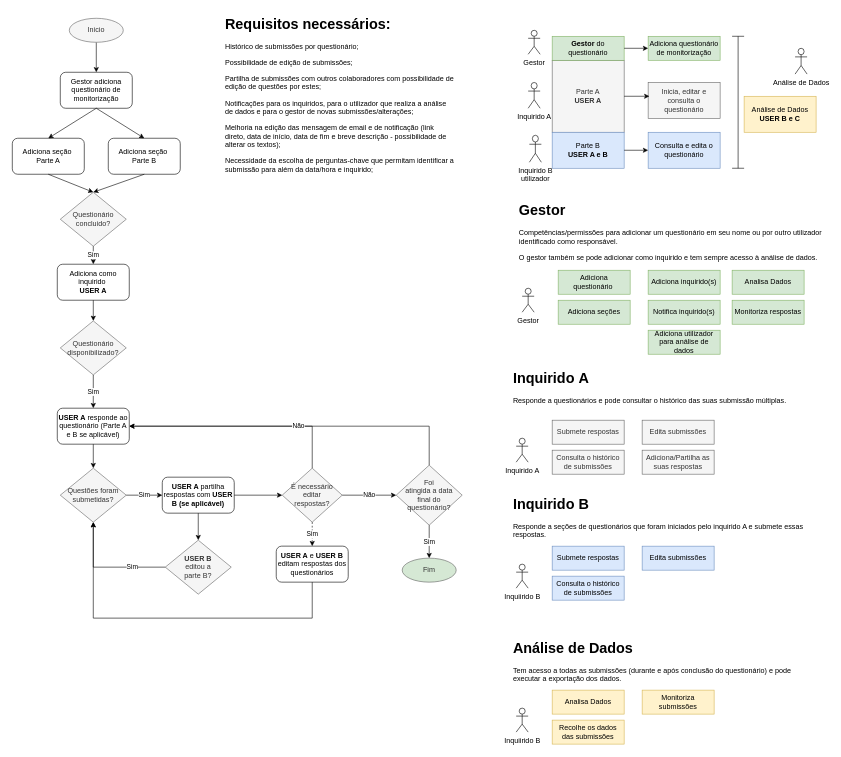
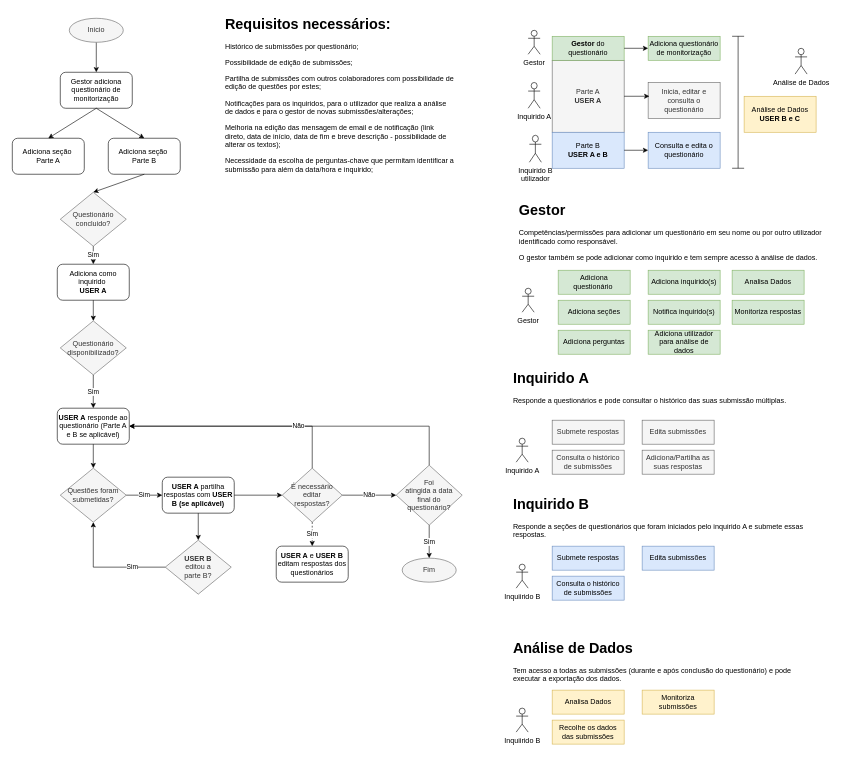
edge "Adiciona seção Parte A" -> "Questionário concluido?": removed
node "Adiciona perguntas": added
node "Fim": fillcolor #d5e8d4 -> #f5f5f5
edge "USER A e USER B editam respostas dos questionários" -> "Questões foram submetidas?": removed
